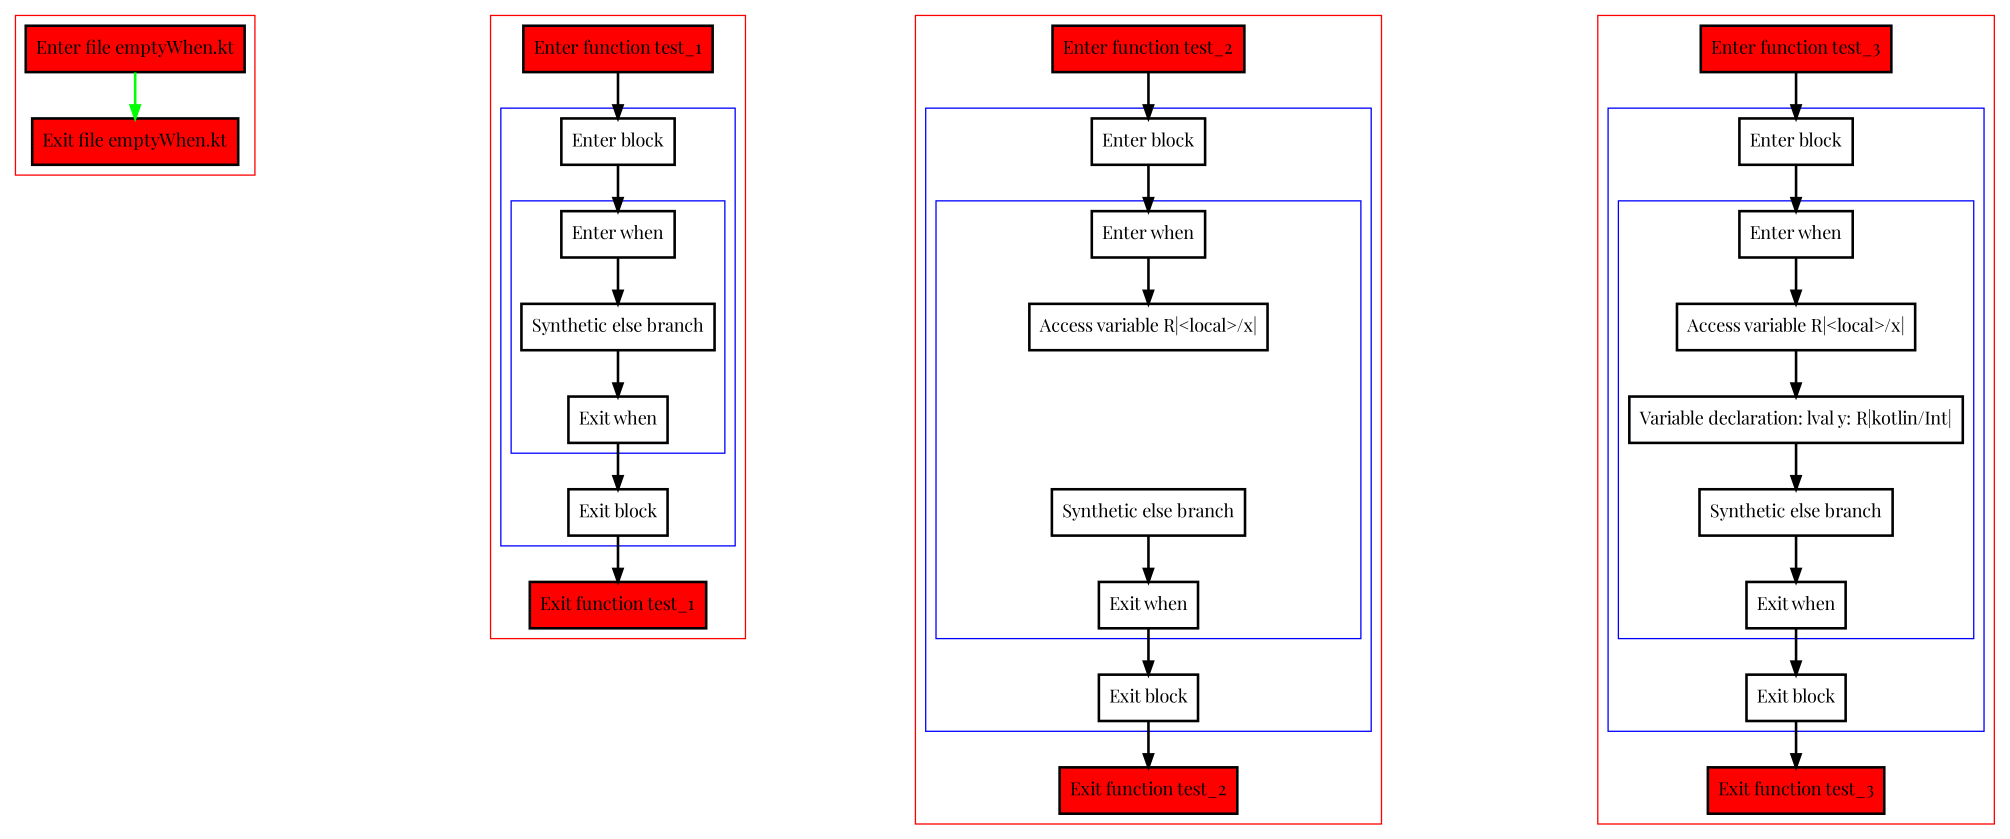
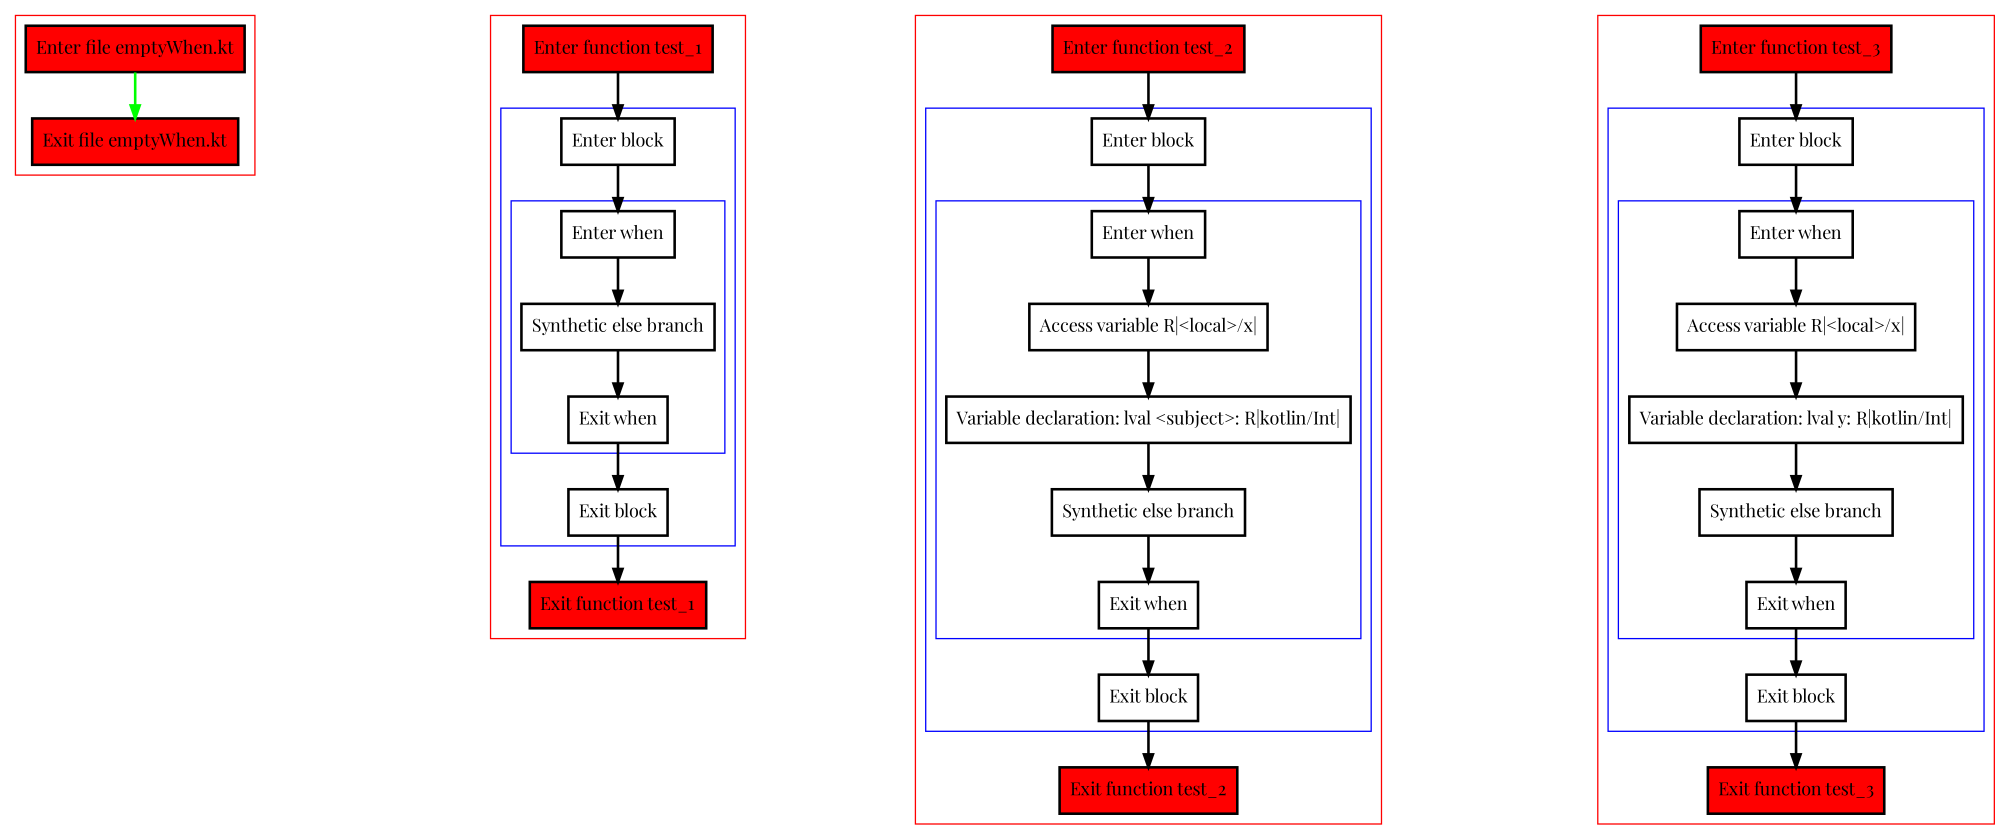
node "Variable declaration: lval <subject>: R|kotlin/Int|": added
